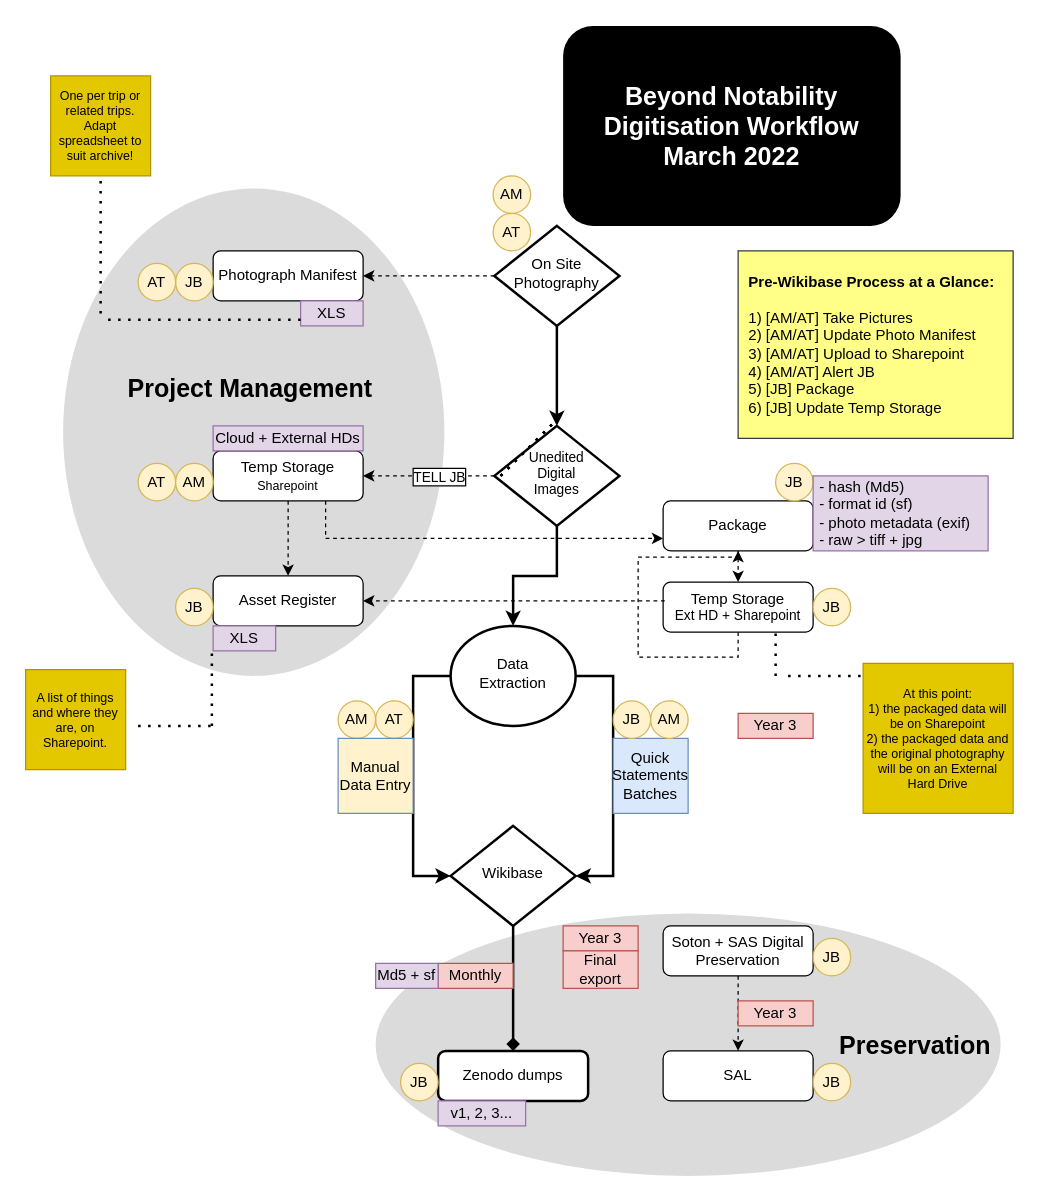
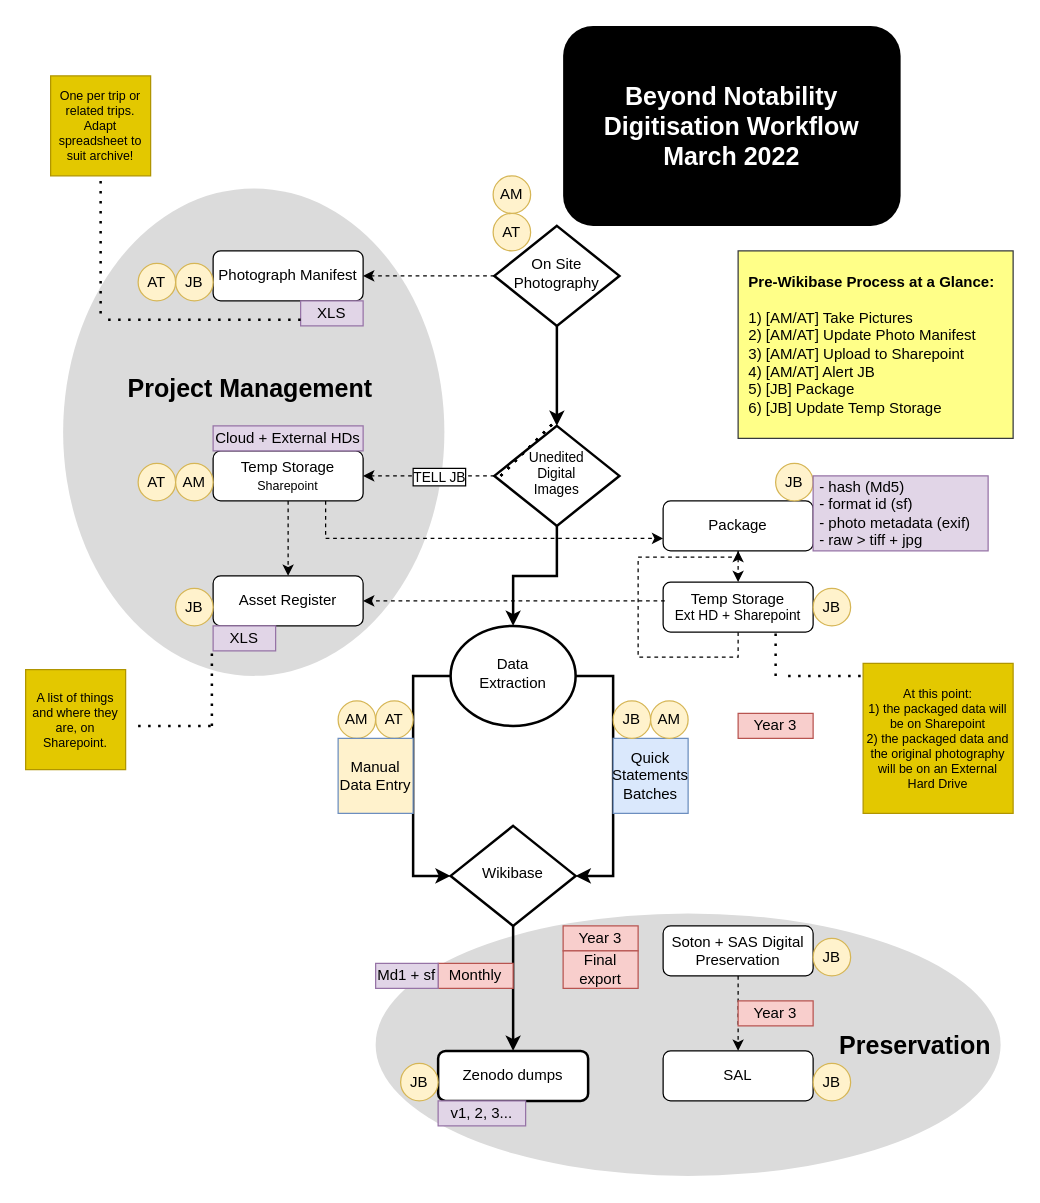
node "Md5 + sf": label "Md5 + sf" -> "Md1 + sf"
edge "Wikibase" -> "Zenodo dumps": arrowhead diamond -> classic
